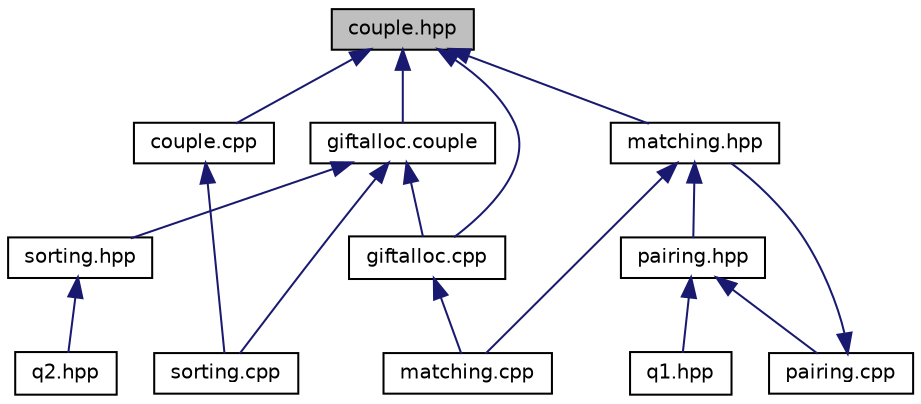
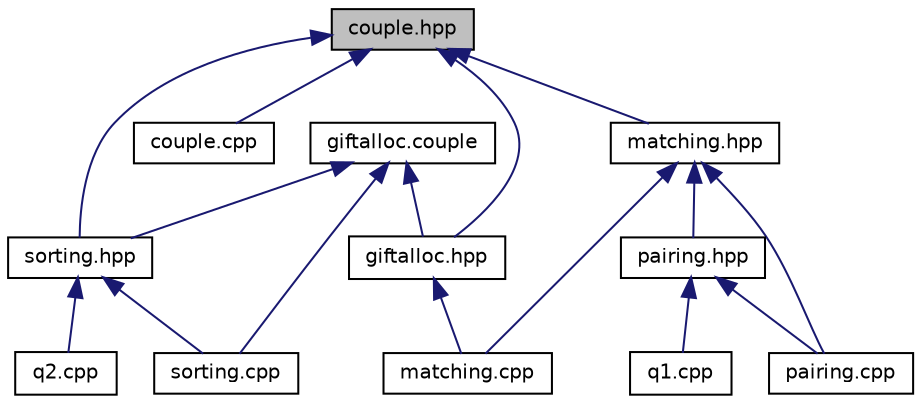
edge "giftalloc.couple" -> "couple.hpp": now "sorting.hpp" -> "couple.hpp"
edge "matching.hpp" -> "pairing.cpp": reversed
node "giftalloc.cpp": label "giftalloc.cpp" -> "giftalloc.hpp"
edge "sorting.cpp" -> "couple.cpp": now "sorting.cpp" -> "sorting.hpp"
node "q2.hpp": label "q2.hpp" -> "q2.cpp"
node "q1.hpp": label "q1.hpp" -> "q1.cpp"
